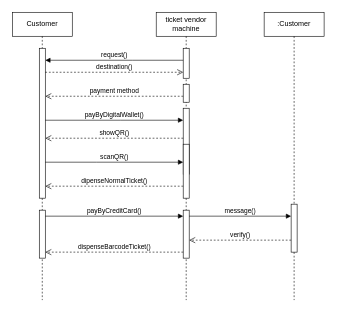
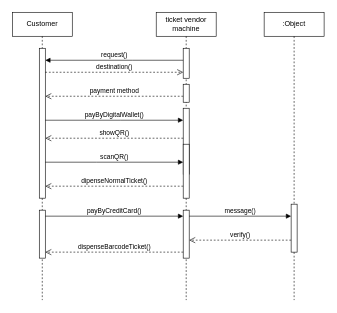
node ":Customer": label ":Customer" -> ":Object"
